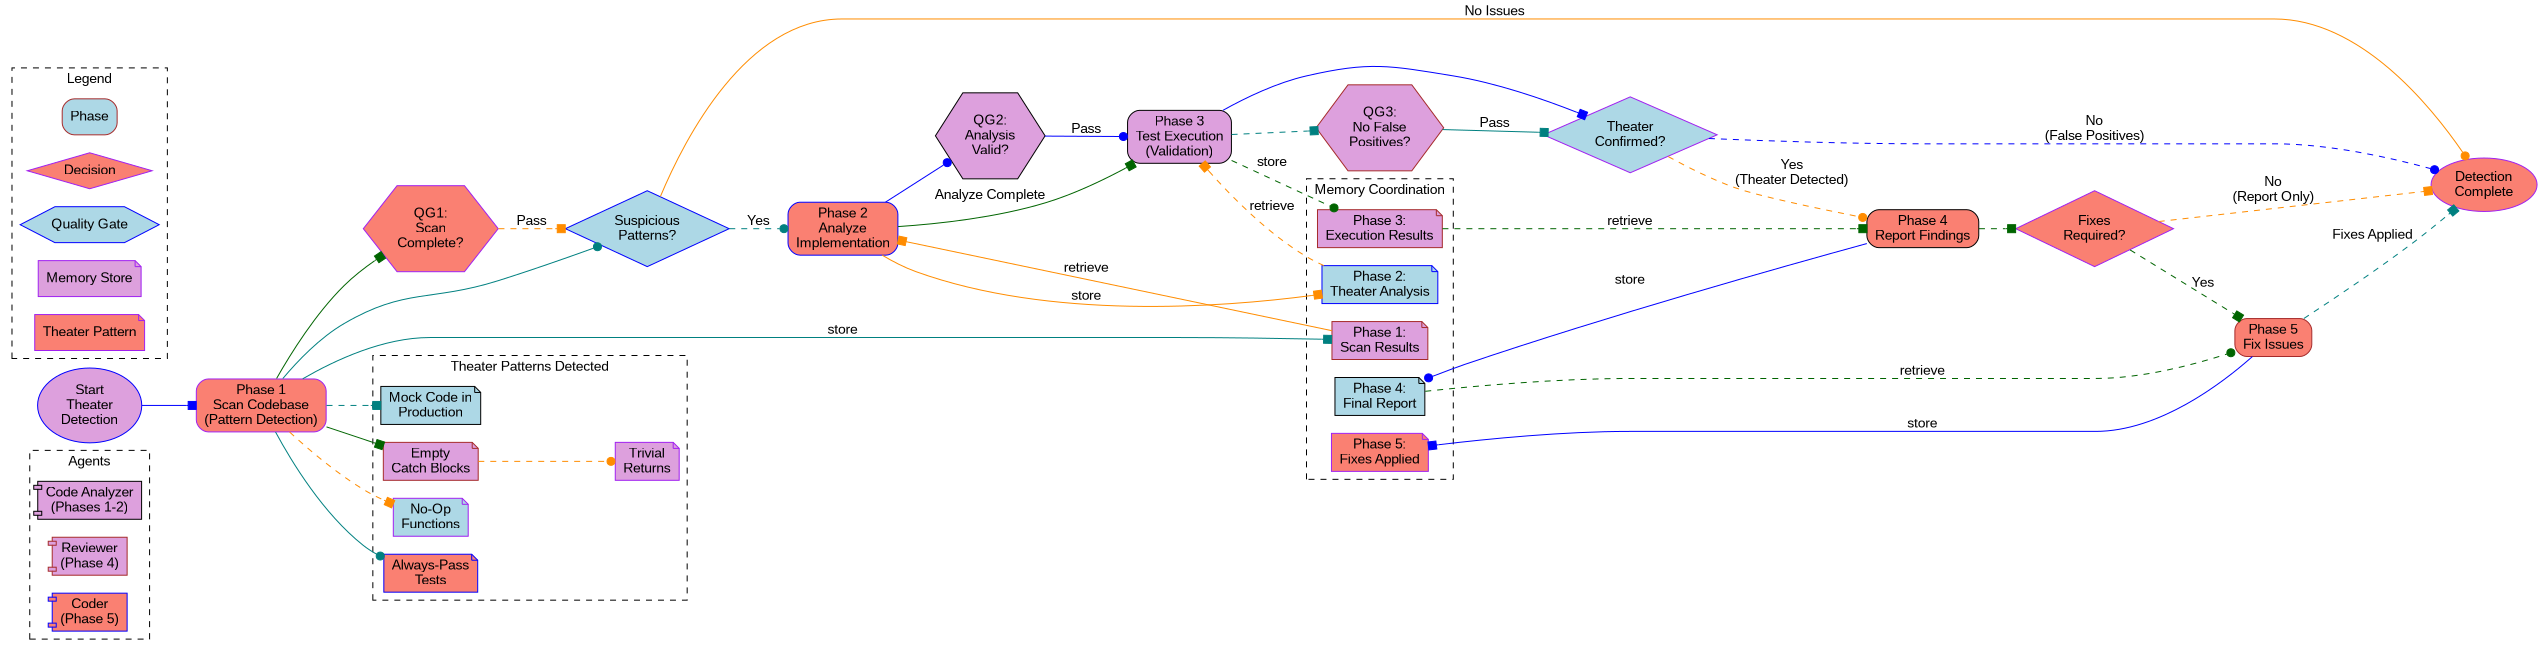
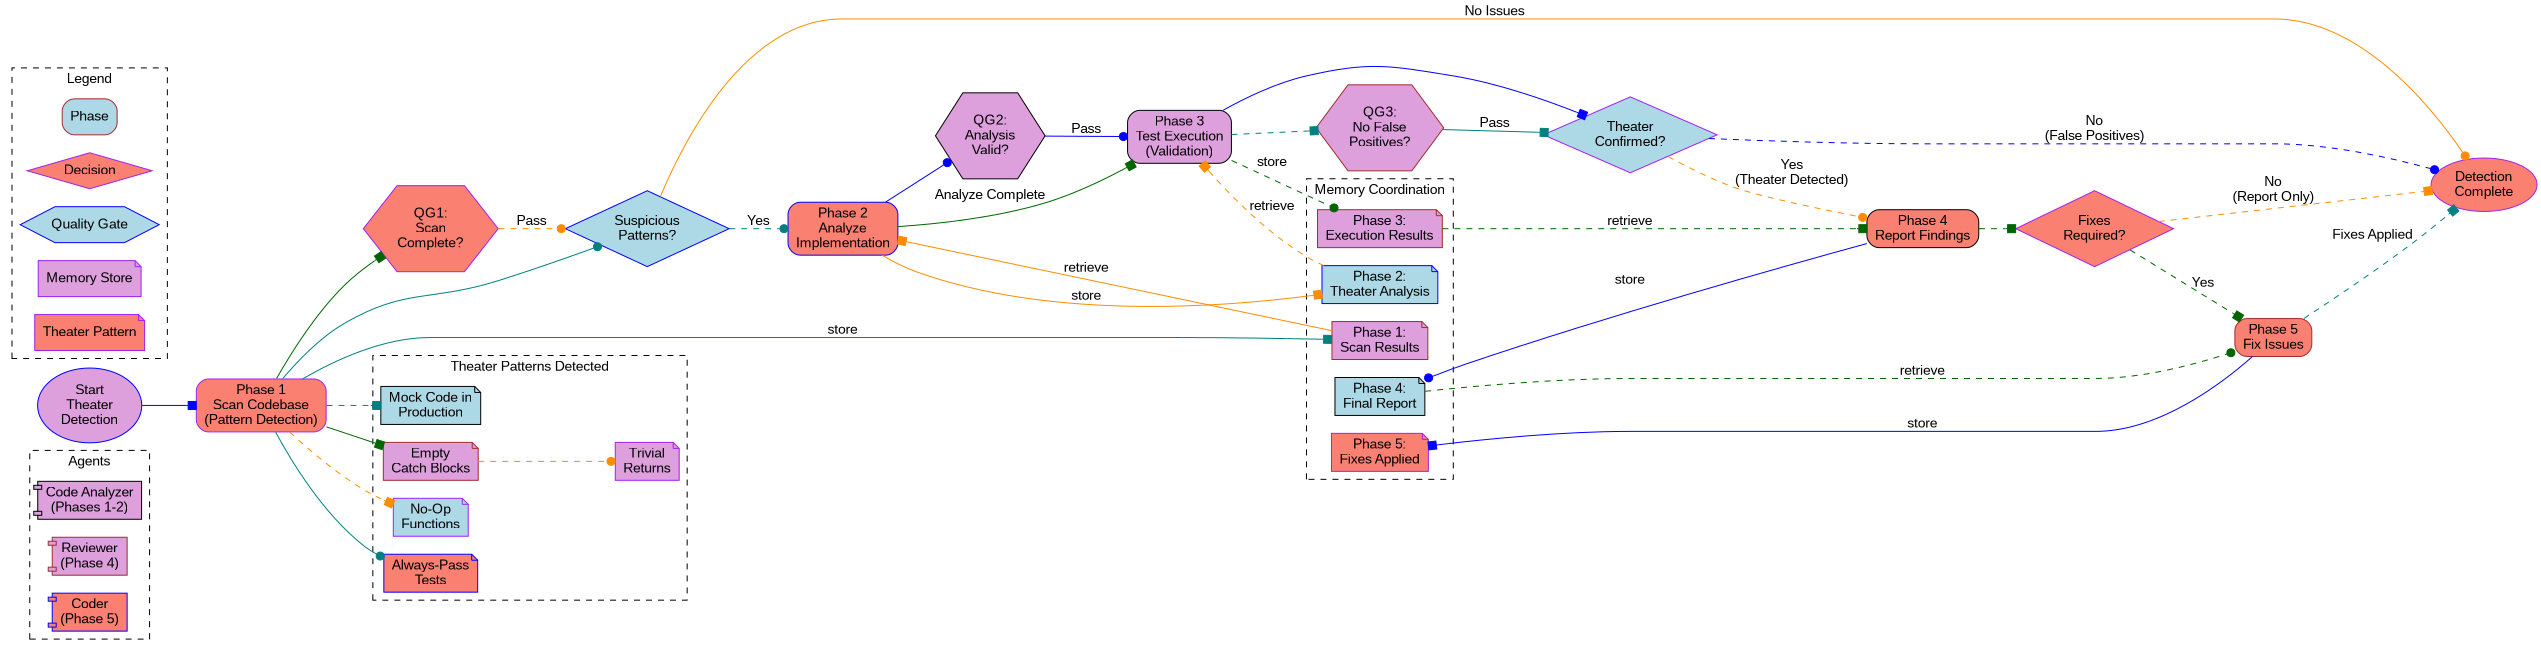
edge "QG1: Scan Complete?" -> "Suspicious Patterns?": arrowhead box -> dot
